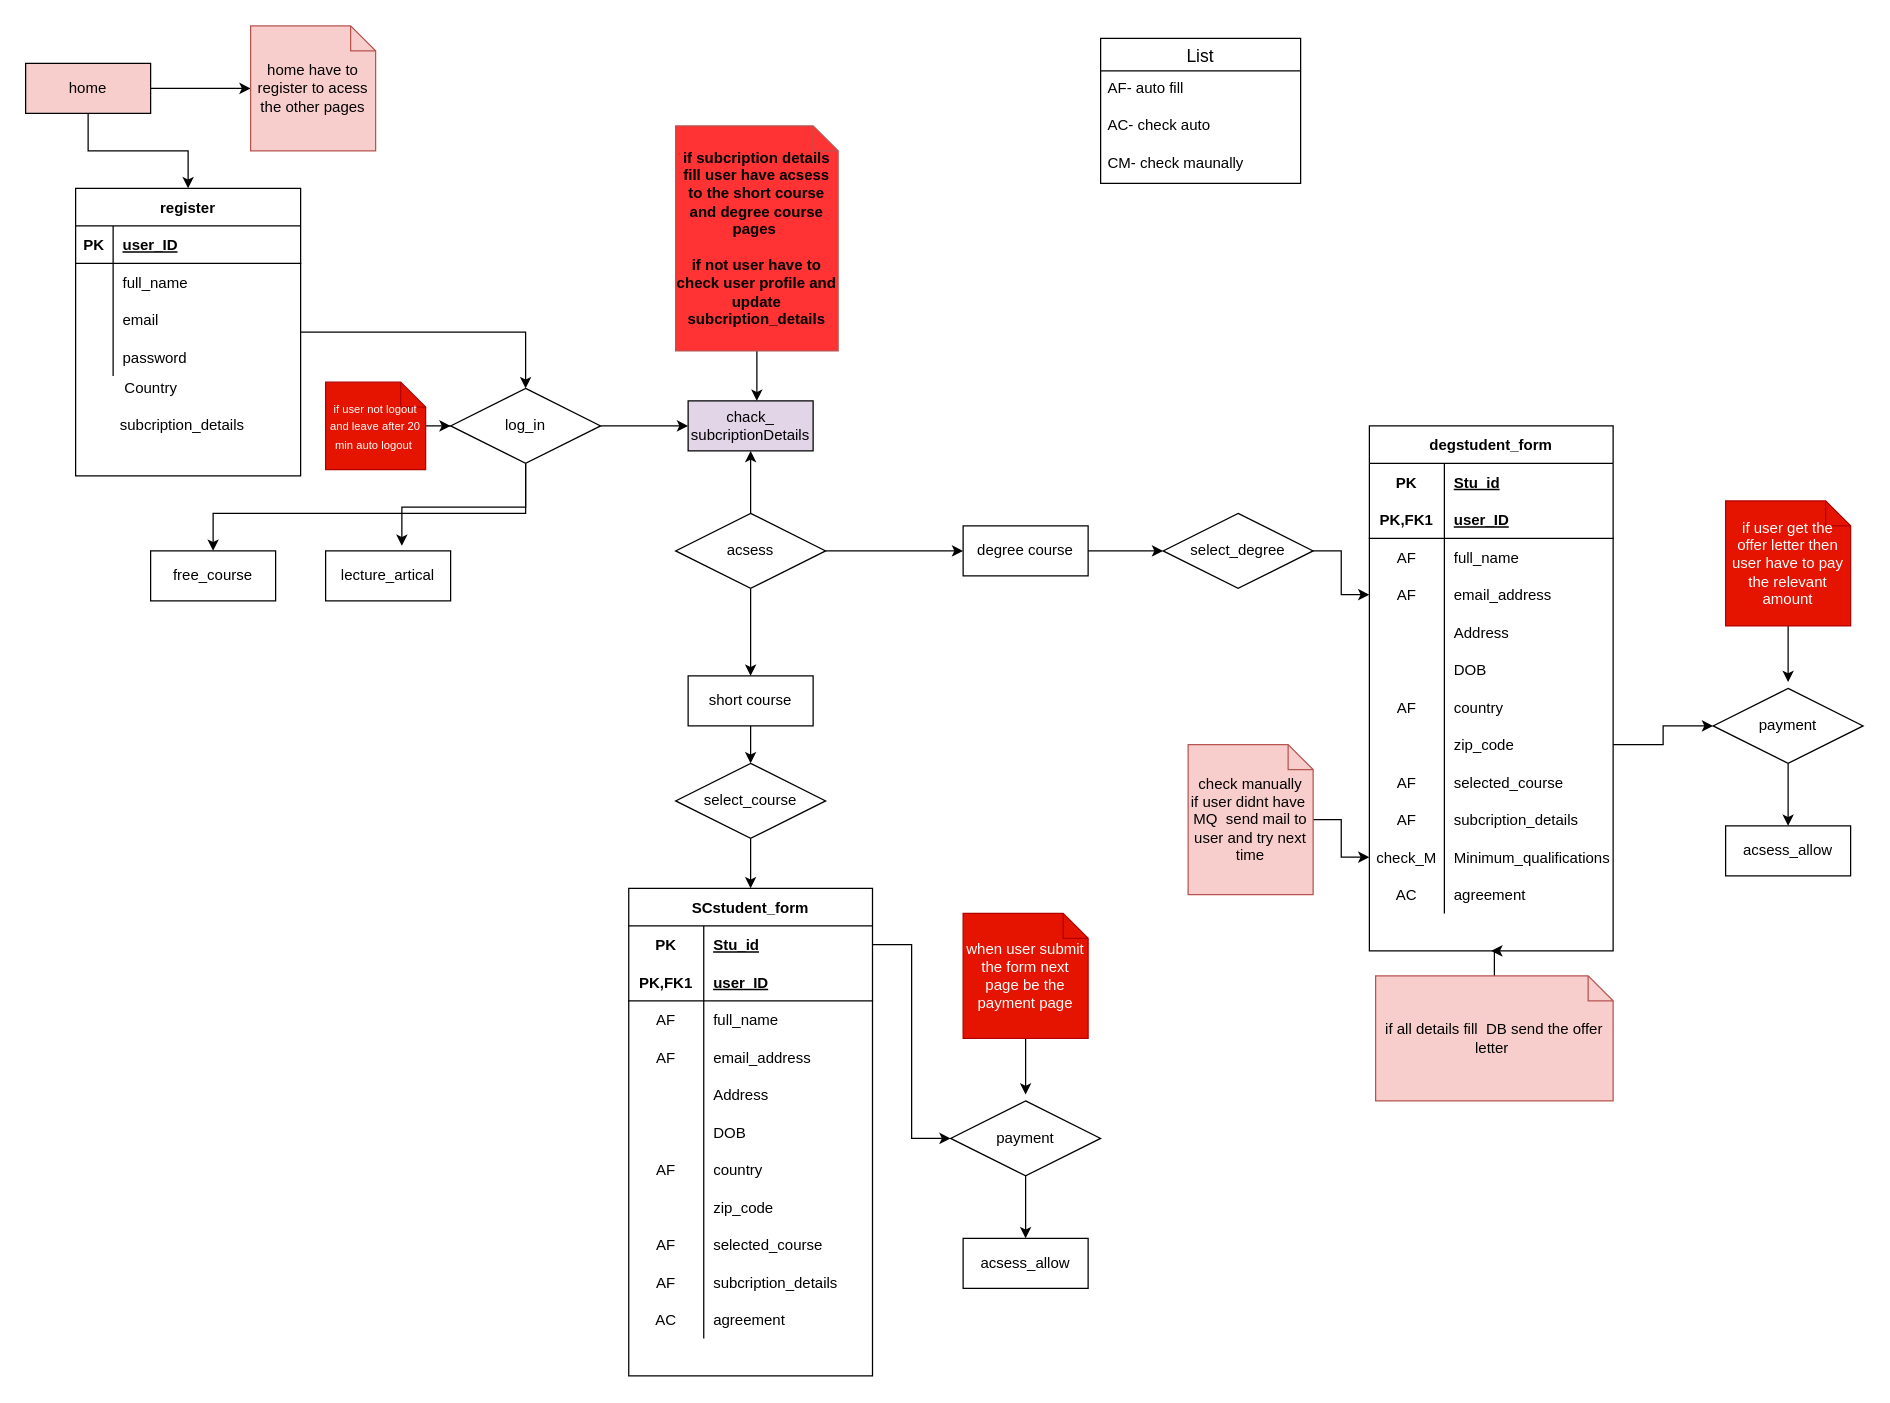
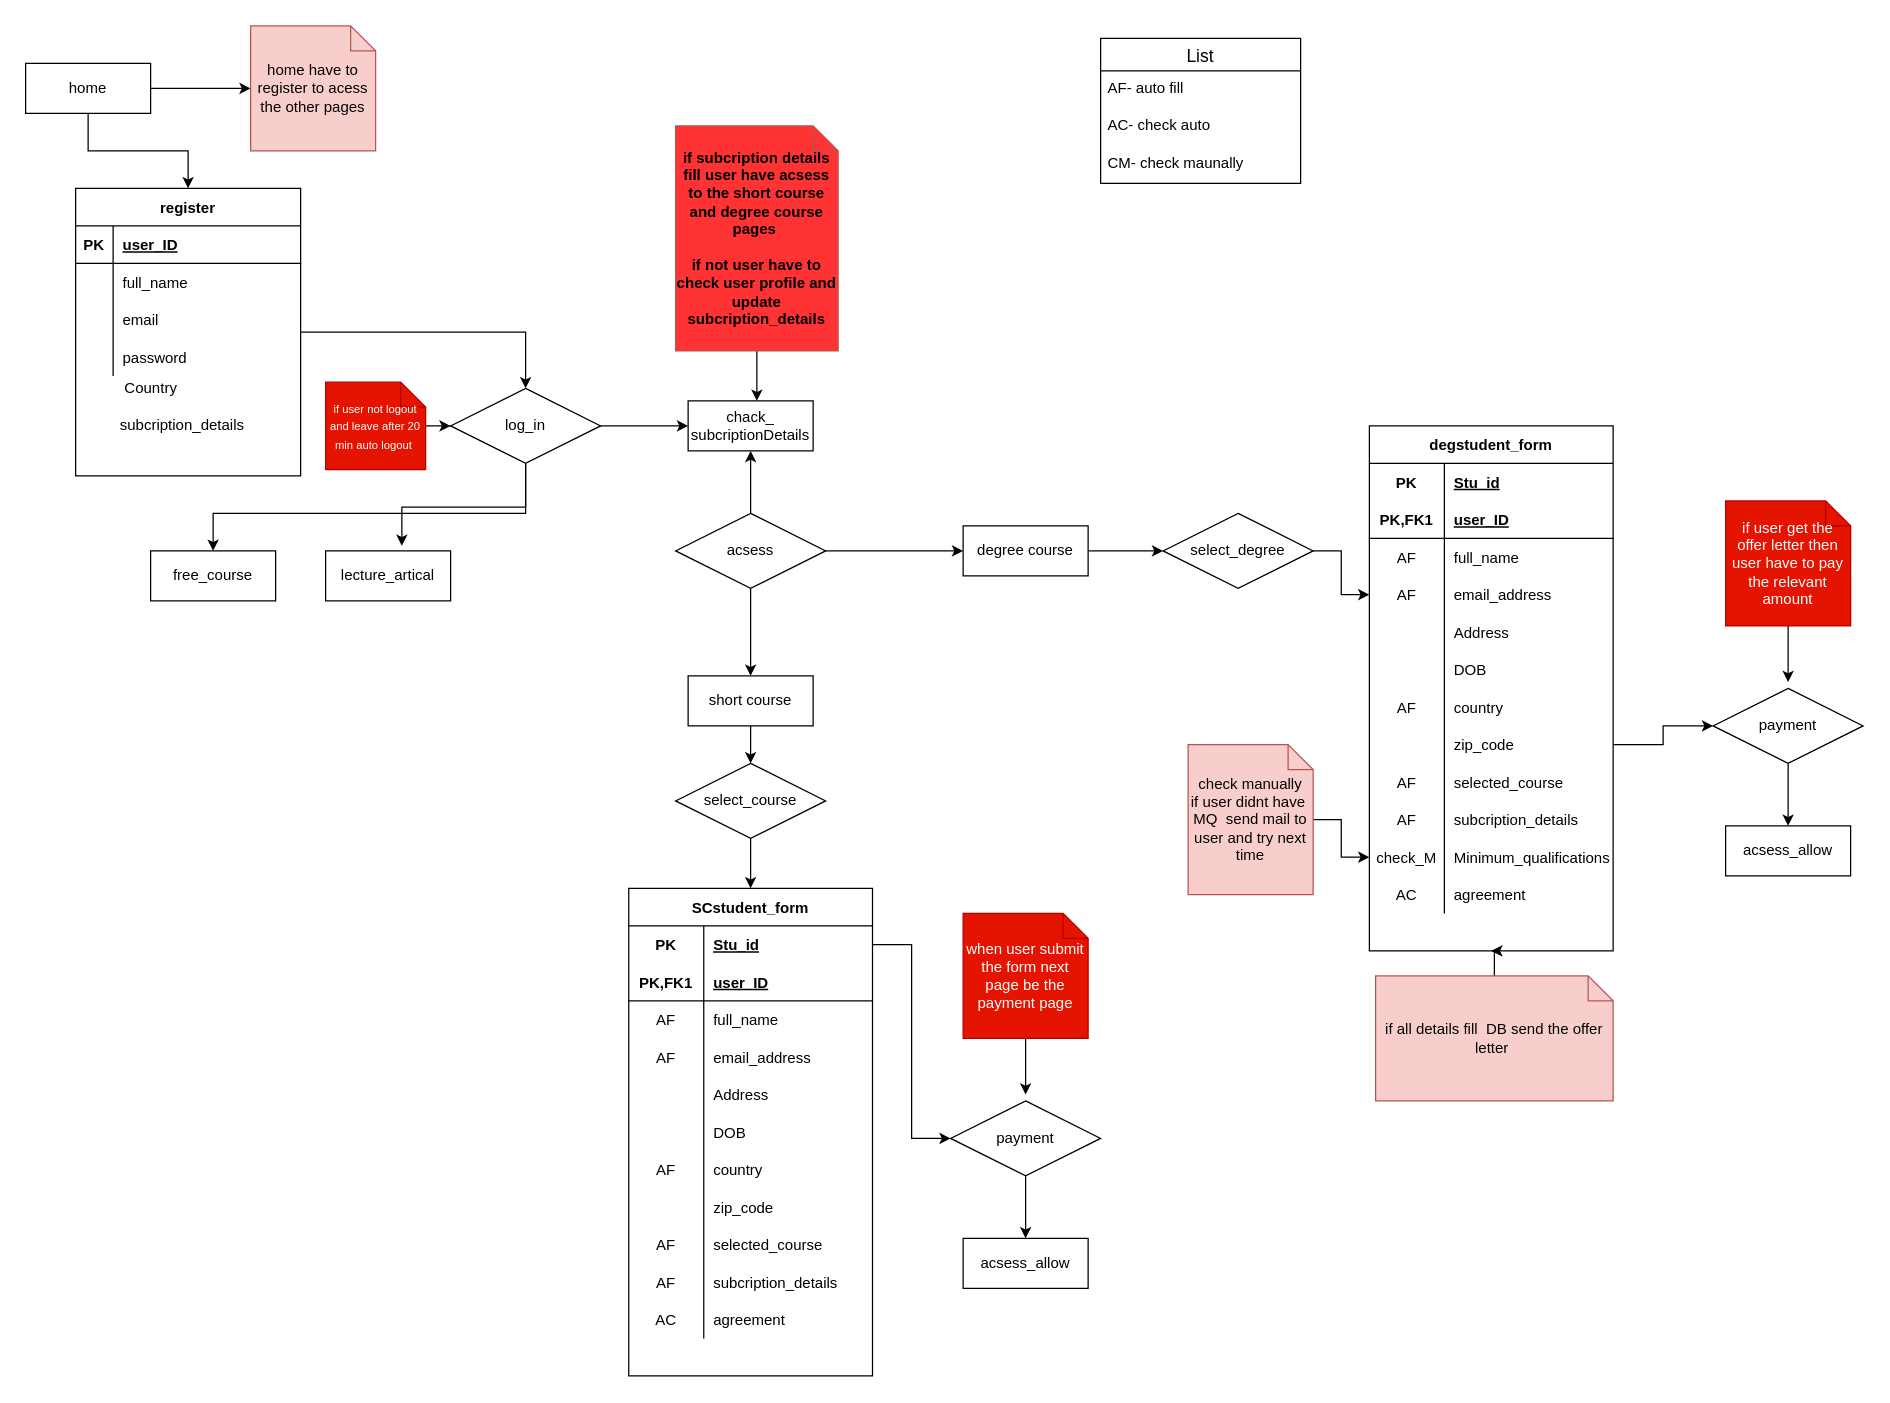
node "home": fillcolor #f8cecc -> #ffffff
node "chack_ subcriptionDetails": fillcolor #e1d5e7 -> #ffffff
